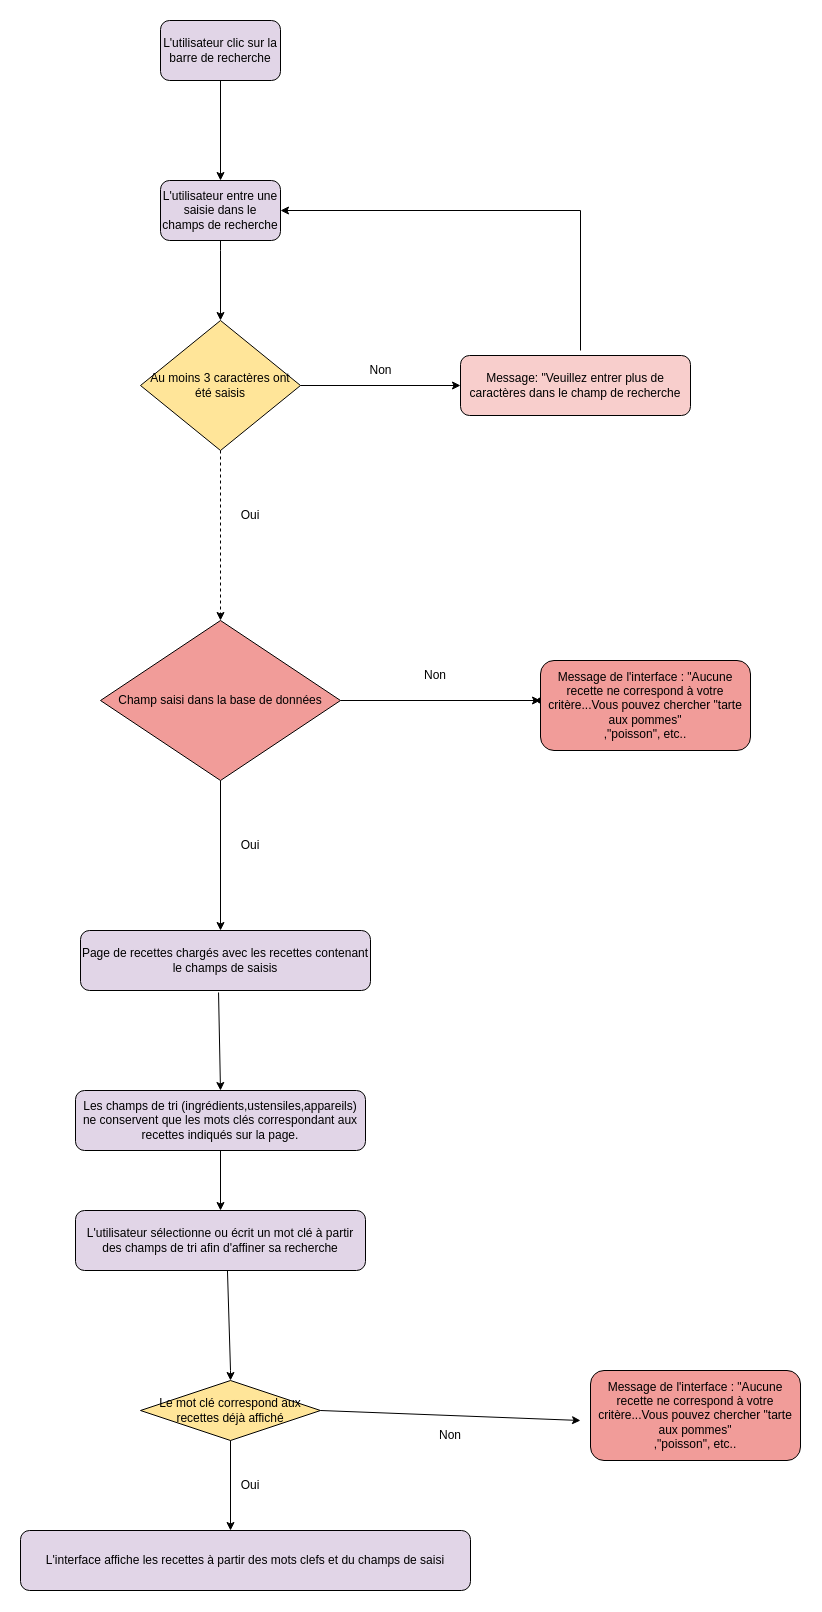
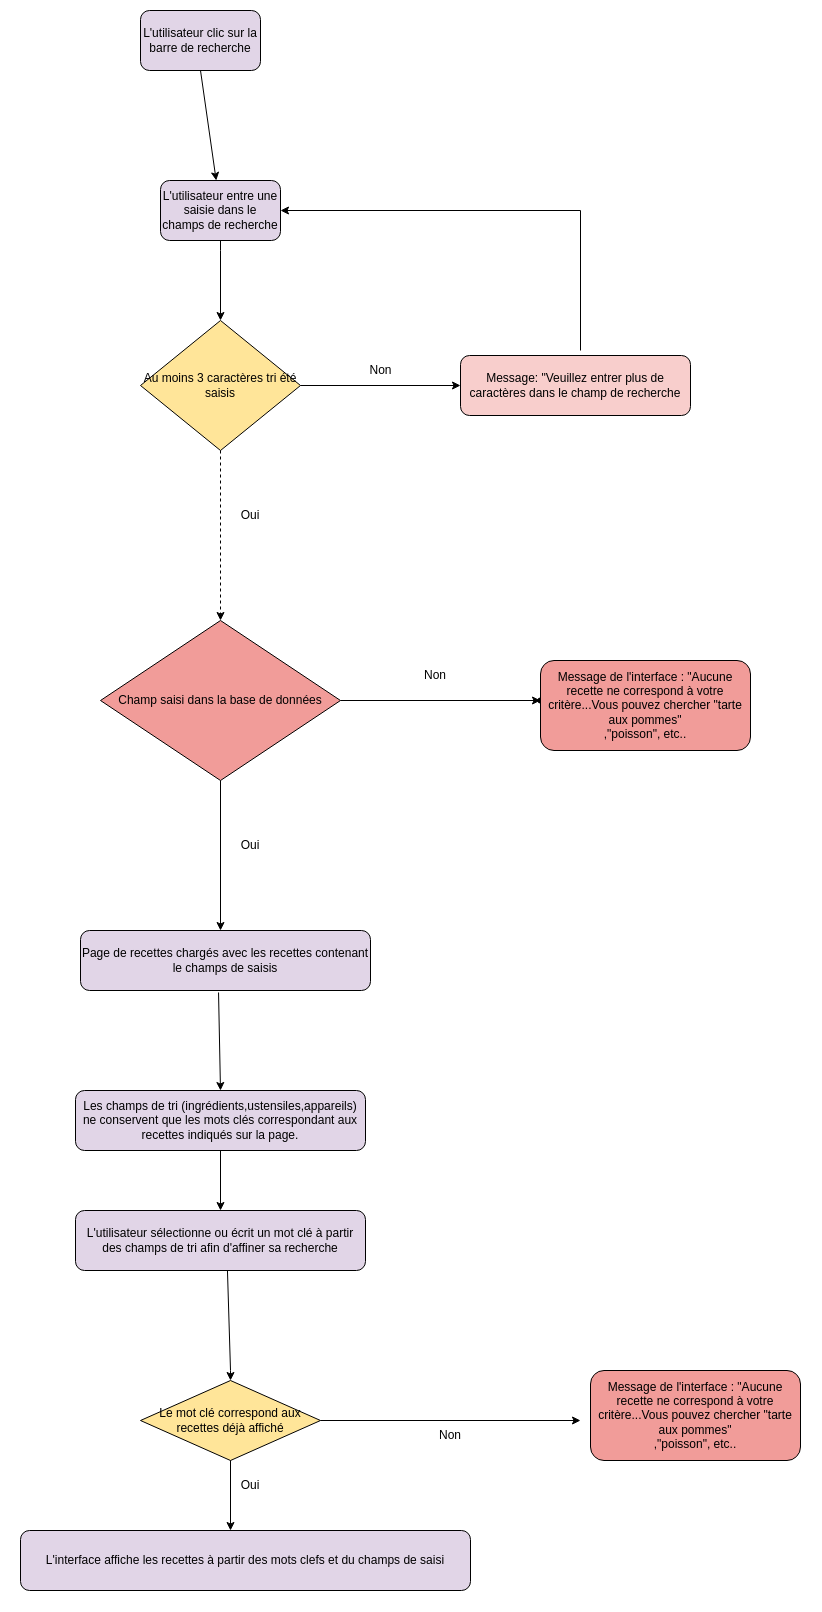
node "L'utilisateur clic sur la barre de recherche": moved (221, 51) -> (201, 41)
node "Au moins 3 caractères ont été saisis": label "Au moins 3 caractères ont été saisis" -> "Au moins 3 caractères tri été saisis"
node "Le mot clé correspond aux recettes déjà affiché": size 180x60 -> 180x80
